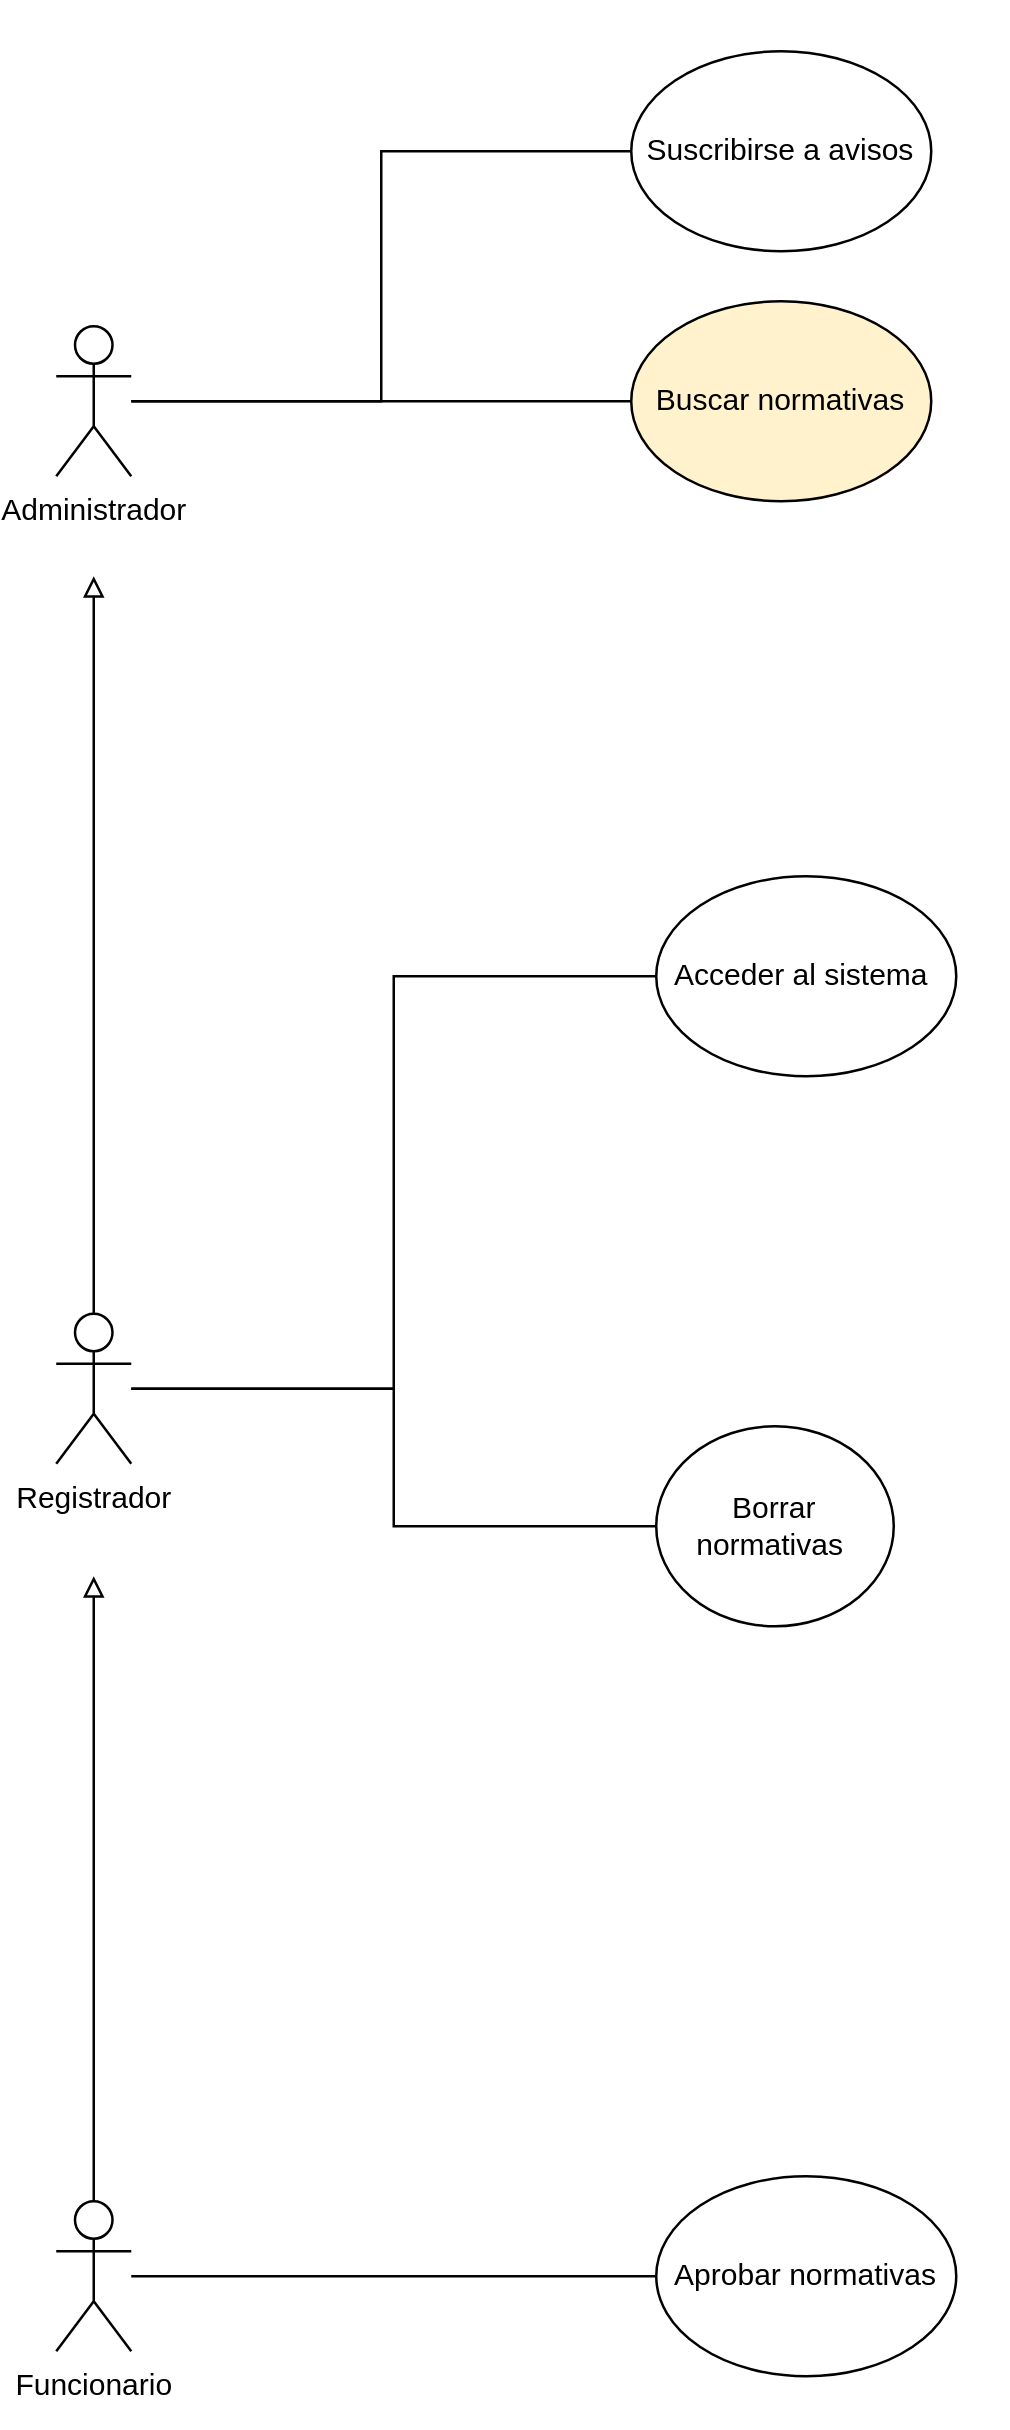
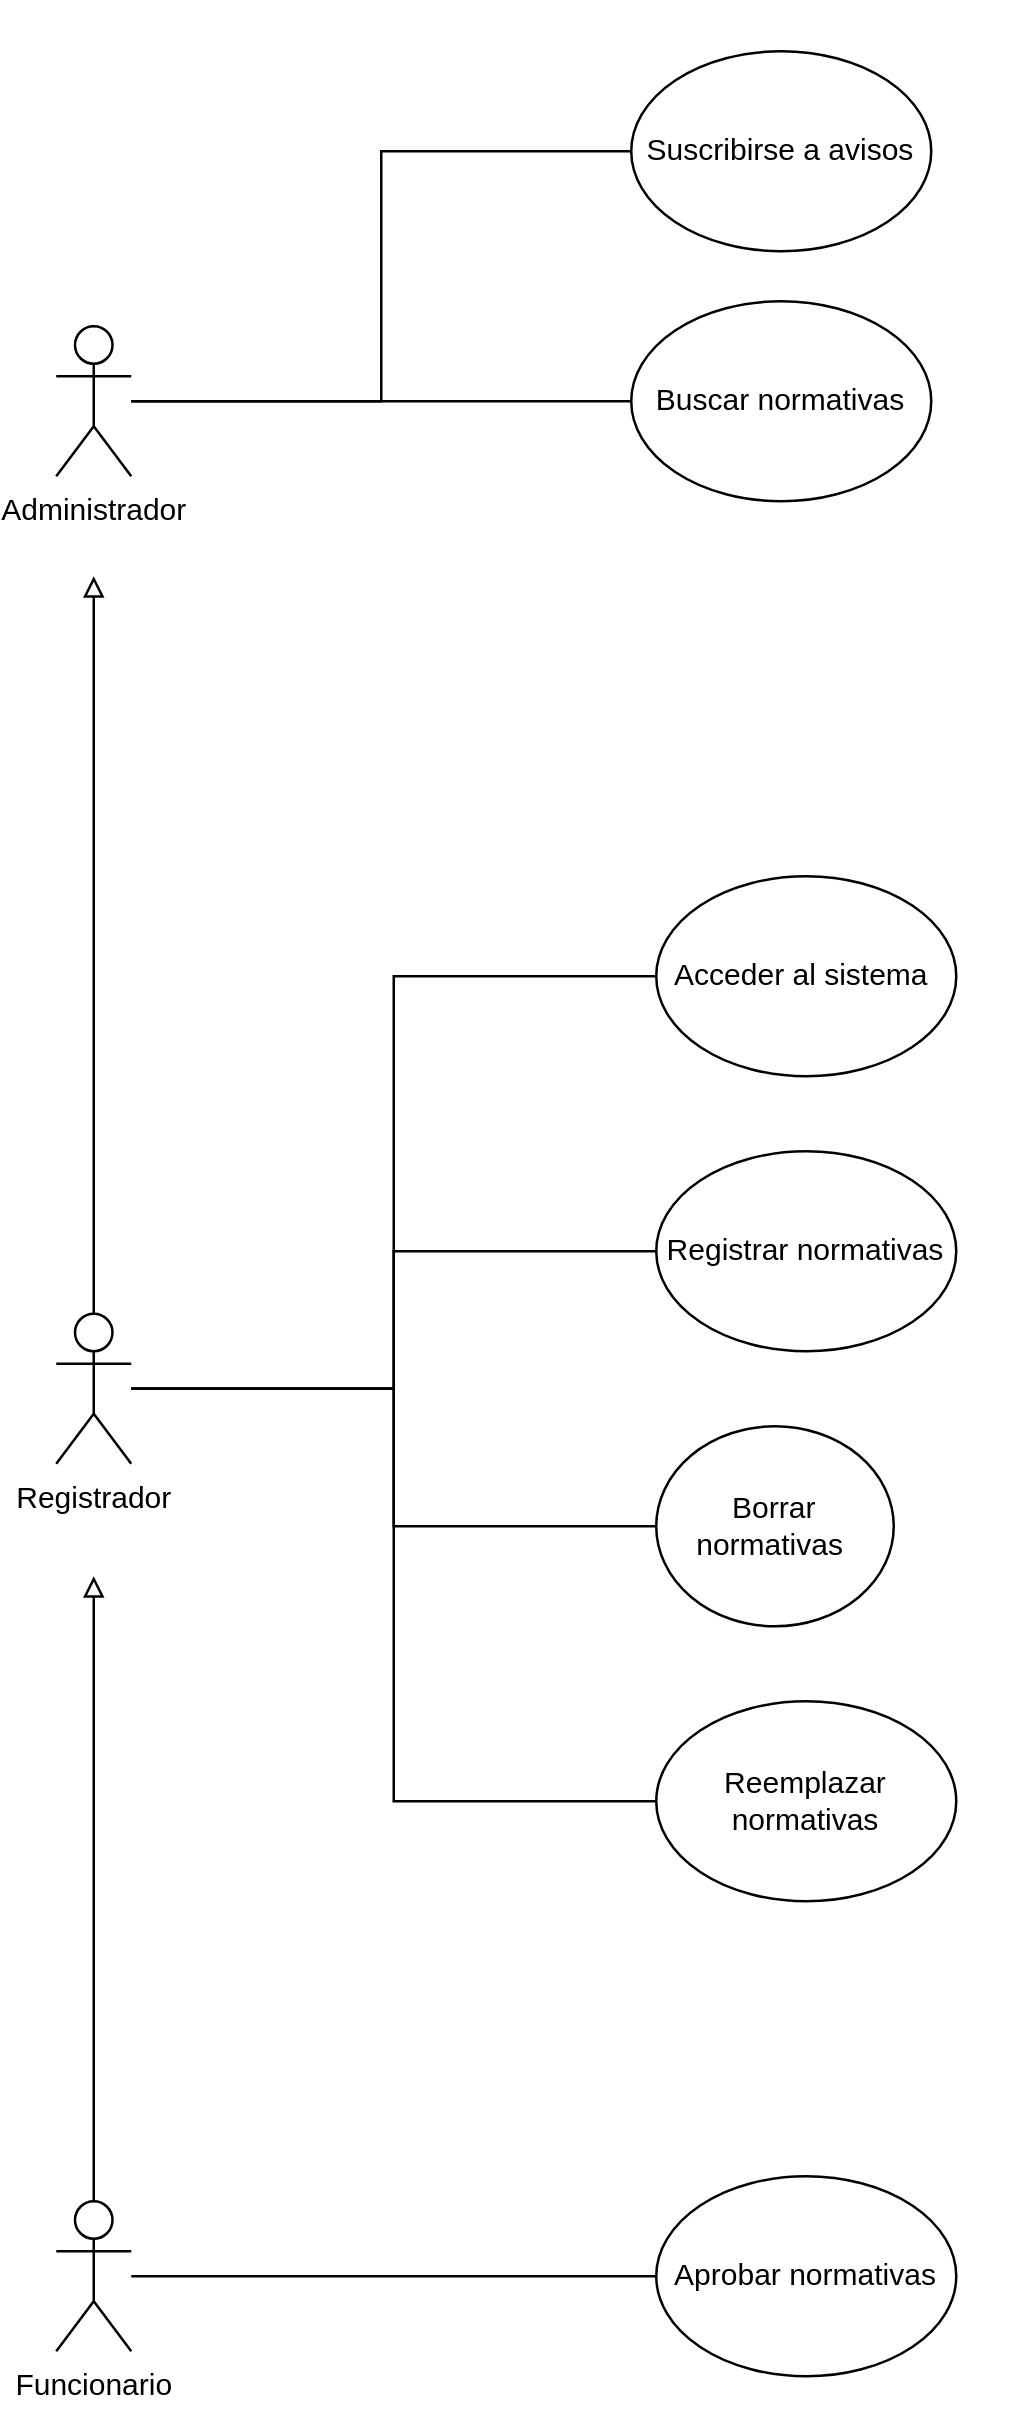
node "Buscar normativas": fillcolor #fff2cc -> #ffffff
edge "Registrar normativas" -- "Registrador": added
node "Registrar normativas": added
edge "Registrador" -- "Reemplazar normativas": added
node "Reemplazar normativas": added
